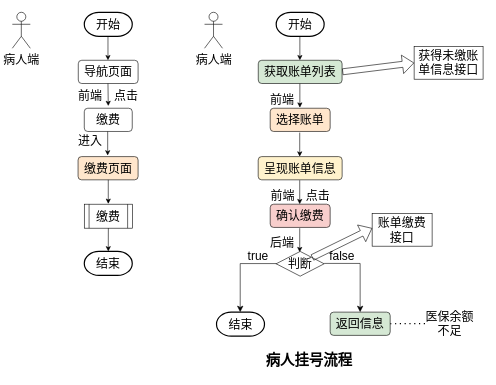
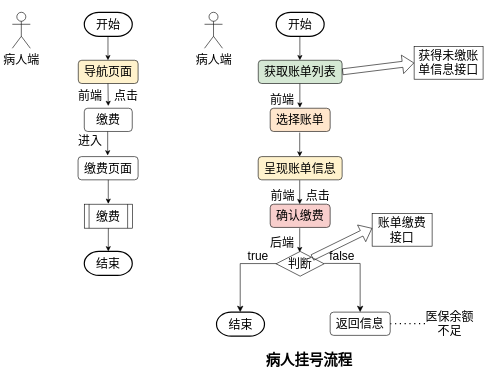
node "导航页面": fillcolor #ffffff -> #fff2cc
node "缴费页面": fillcolor #ffe6cc -> #ffffff
node "返回信息": fillcolor #d5e8d4 -> #ffffff
